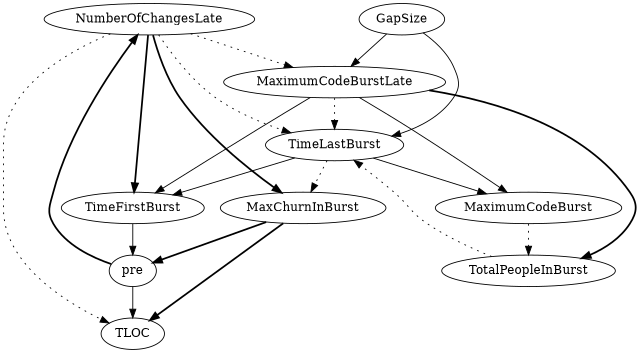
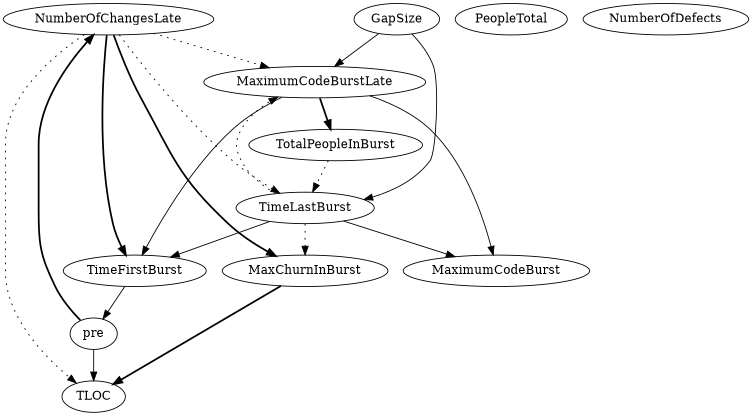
node "PeopleTotal": added
node "NumberOfDefects": added
edge "MaximumCodeBurstLate" -> "TimeLastBurst": reversed
edge "MaximumCodeBurst" -> "TotalPeopleInBurst": removed
edge "MaxChurnInBurst" -> "pre": removed
